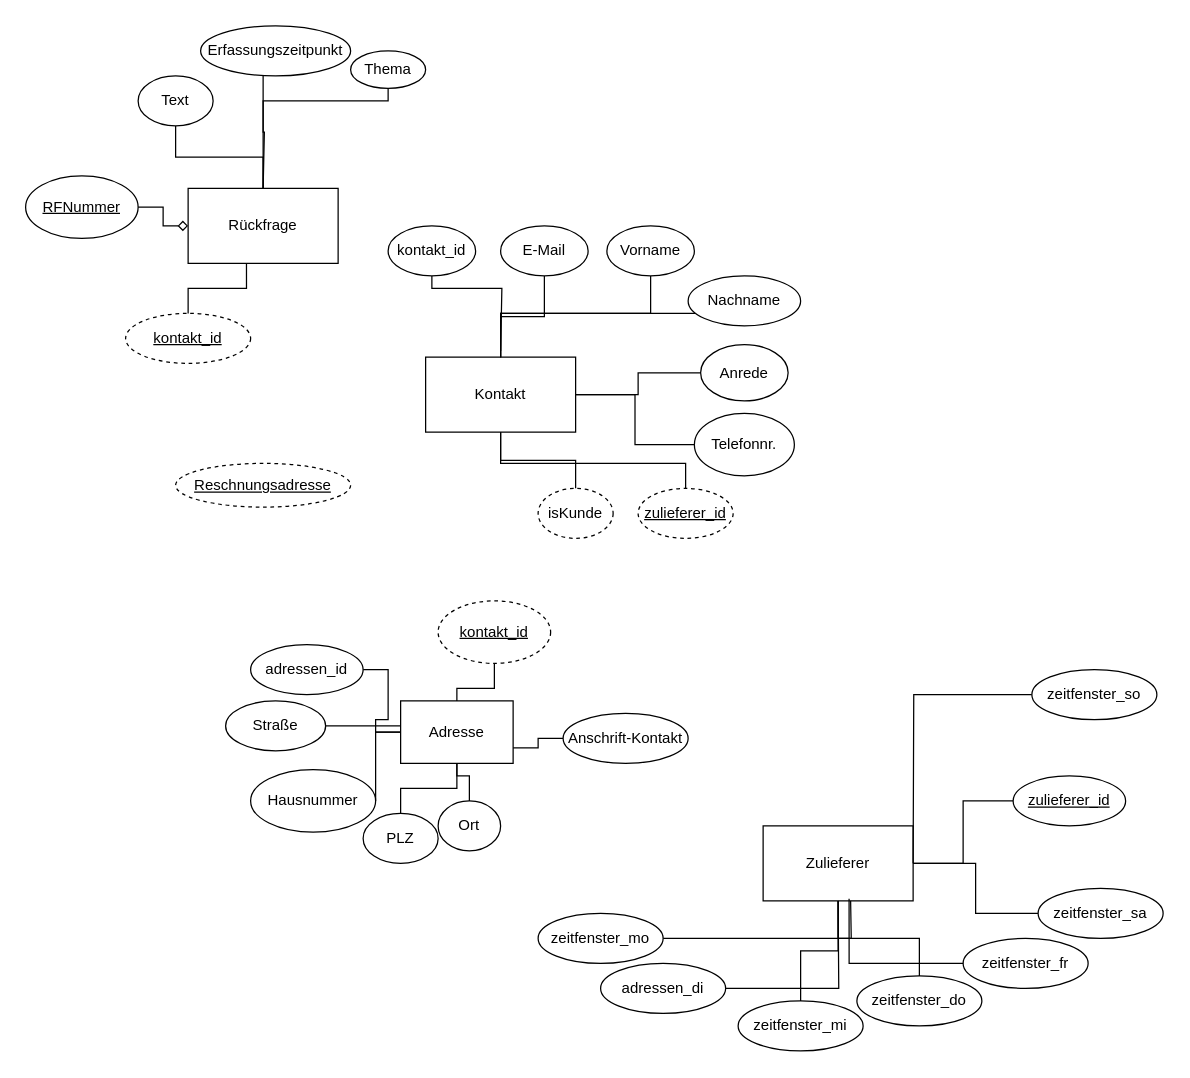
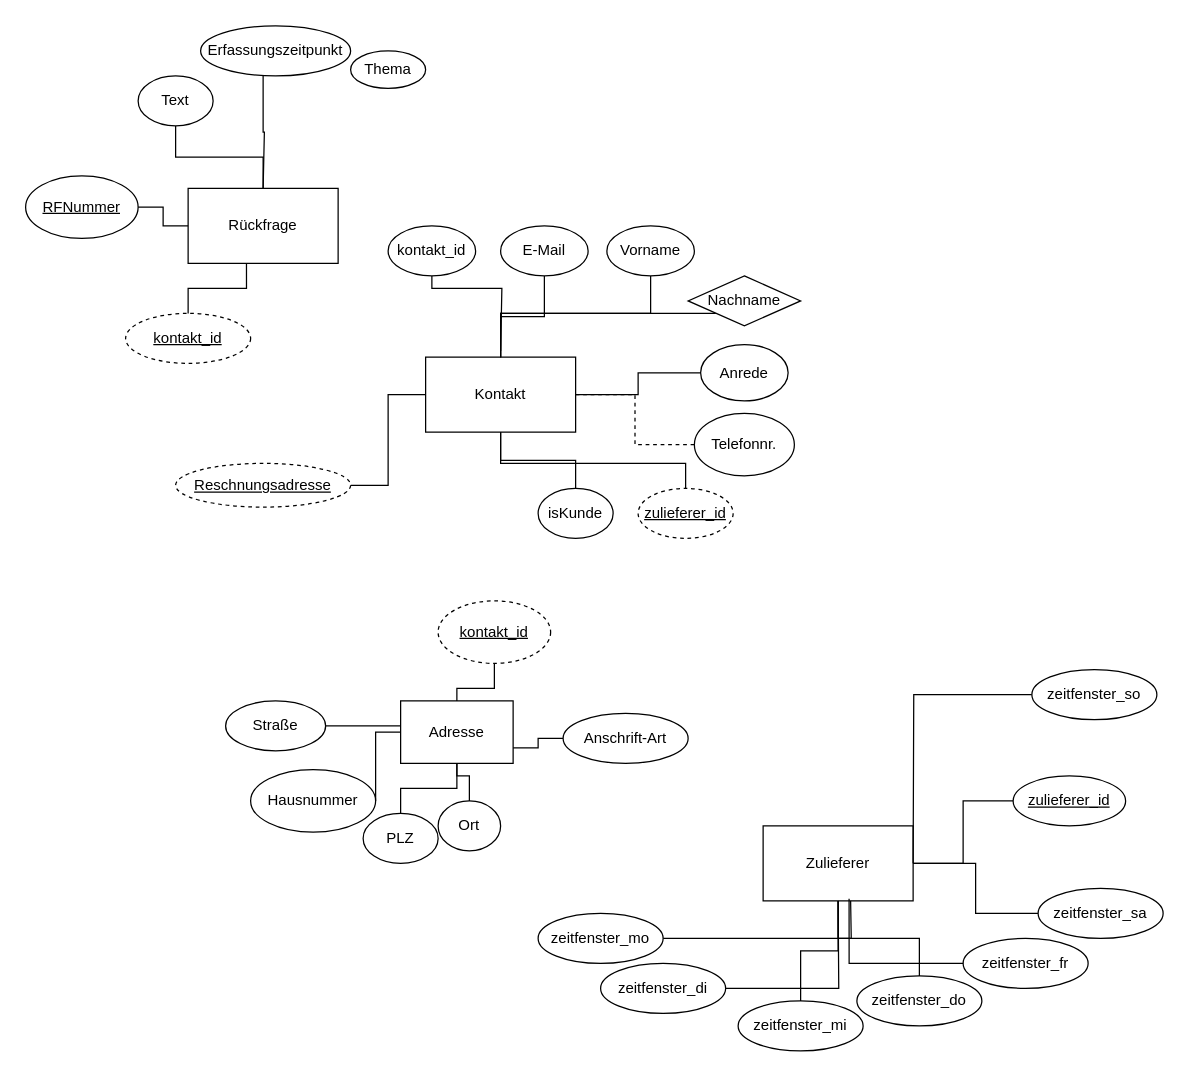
edge "Thema" -- "Rückfrage": removed
edge "RFNummer" -> "Rückfrage": arrowhead diamond -> none
node "Nachname": shape ellipse -> diamond
edge "Kontakt" -- "Reschnungsadresse": added
edge "Kontakt" -- "Telefonnr.": style solid -> dashed
node "isKunde": style dashed -> solid
node "adressen_id": removed
edge "adressen_id" -- "Adresse": removed
node "Anschrift-Kontakt": label "Anschrift-Kontakt" -> "Anschrift-Art"
node "adressen_di": label "adressen_di" -> "zeitfenster_di"
